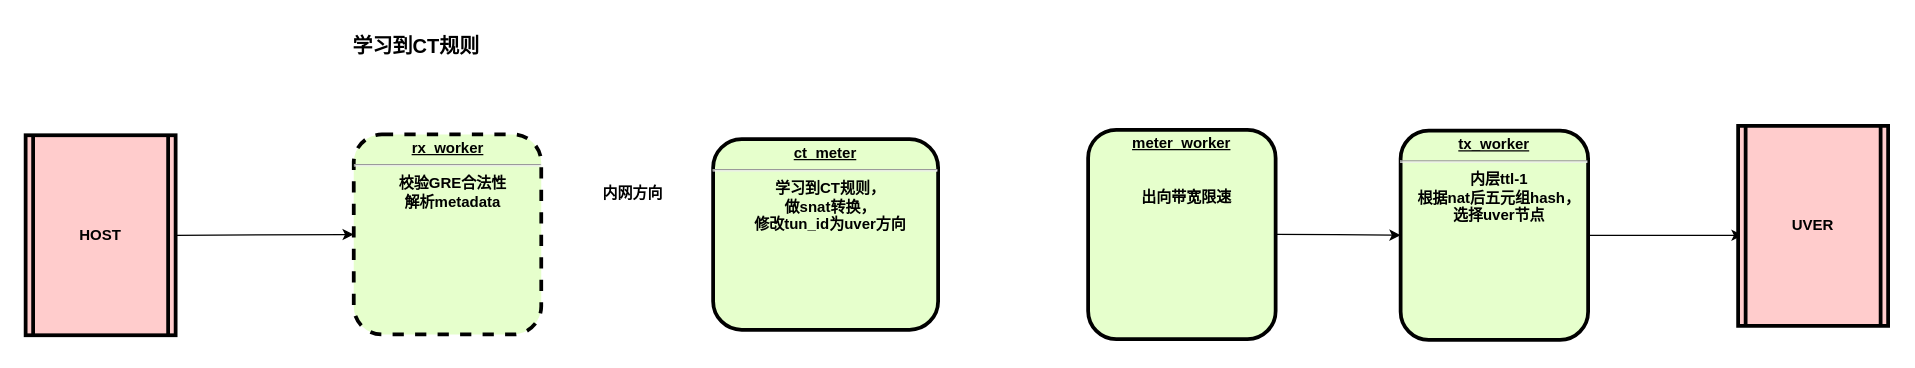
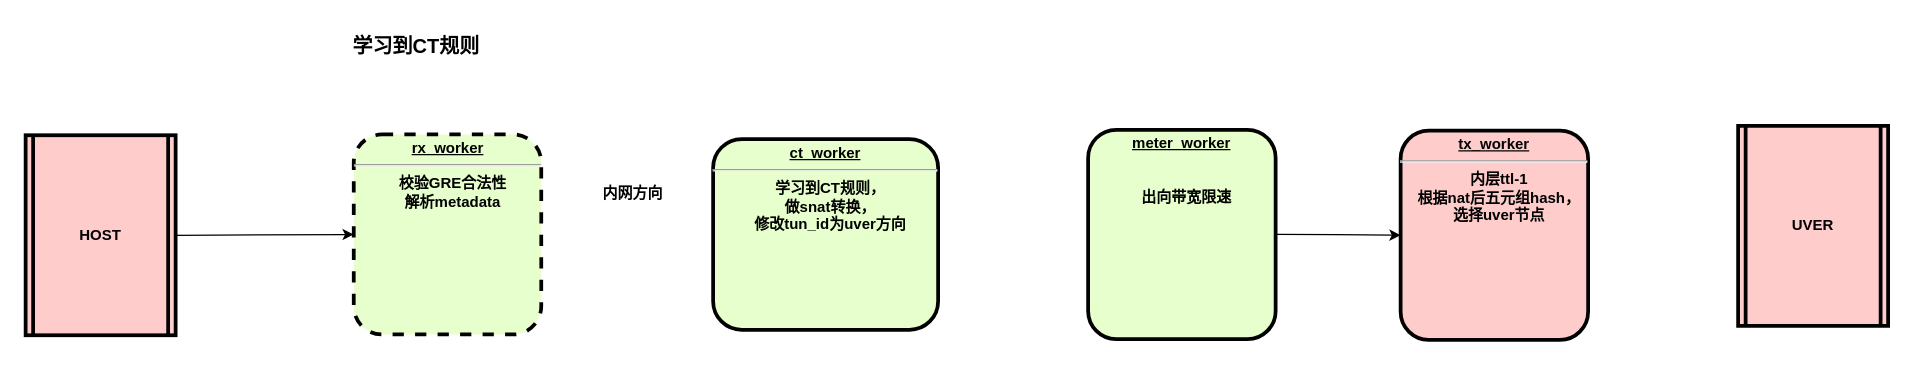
node "ct_meter 学习到CT规则， 做snat转换， 修改tun_id为uver方向": label "ct_meter 学习到CT规则， 做snat转换， 修改tun_id为uver方向" -> "ct_worker 学习到CT规则， 做snat转换， 修改tun_id为uver方向"
node "tx_worker 内层ttl-1 根据nat后五元组hash， 选择uver节点": fillcolor #e6ffcc -> #ffcccc
edge "tx_worker 内层ttl-1 根据nat后五元组hash， 选择uver节点" -> "UVER": removed
